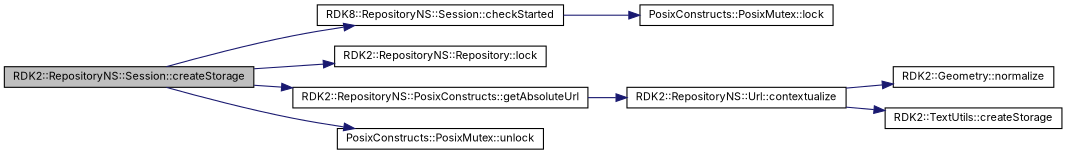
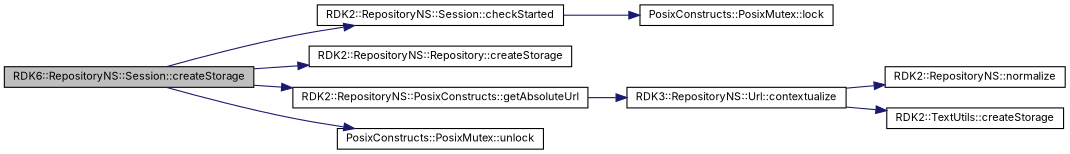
node "RDK8::RepositoryNS::Session::checkStarted": label "RDK8::RepositoryNS::Session::checkStarted" -> "RDK2::RepositoryNS::Session::checkStarted"
node "RDK2::RepositoryNS::Repository::lock": label "RDK2::RepositoryNS::Repository::lock" -> "RDK2::RepositoryNS::Repository::createStorage"
node "RDK2::RepositoryNS::Session::createStorage": label "RDK2::RepositoryNS::Session::createStorage" -> "RDK6::RepositoryNS::Session::createStorage"
node "RDK2::Geometry::normalize": label "RDK2::Geometry::normalize" -> "RDK2::RepositoryNS::normalize"
node "RDK2::RepositoryNS::Url::contextualize": label "RDK2::RepositoryNS::Url::contextualize" -> "RDK3::RepositoryNS::Url::contextualize"
